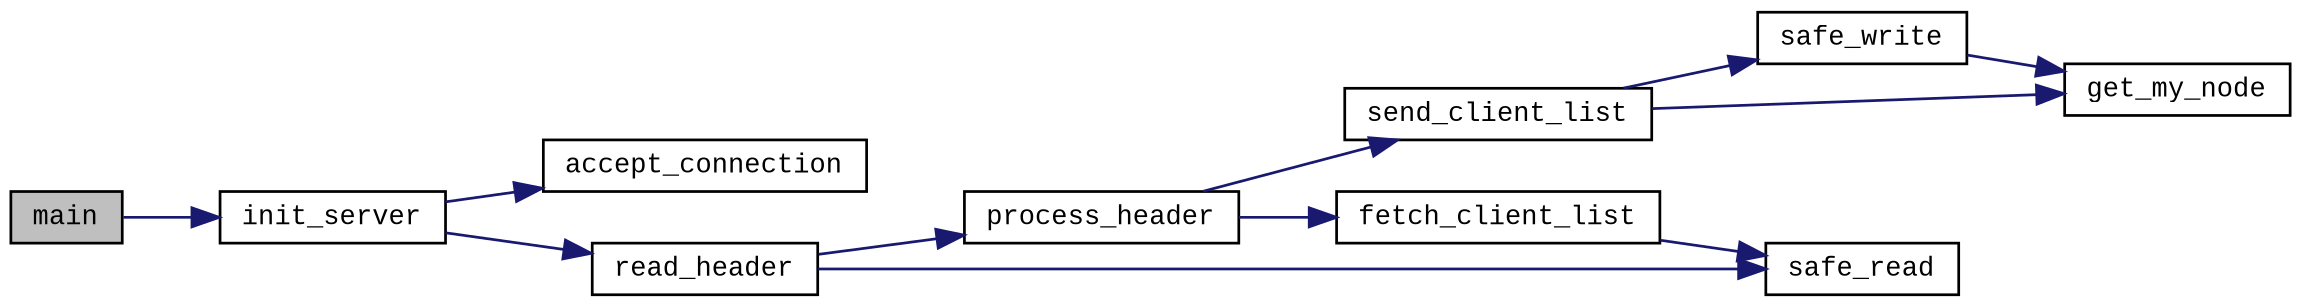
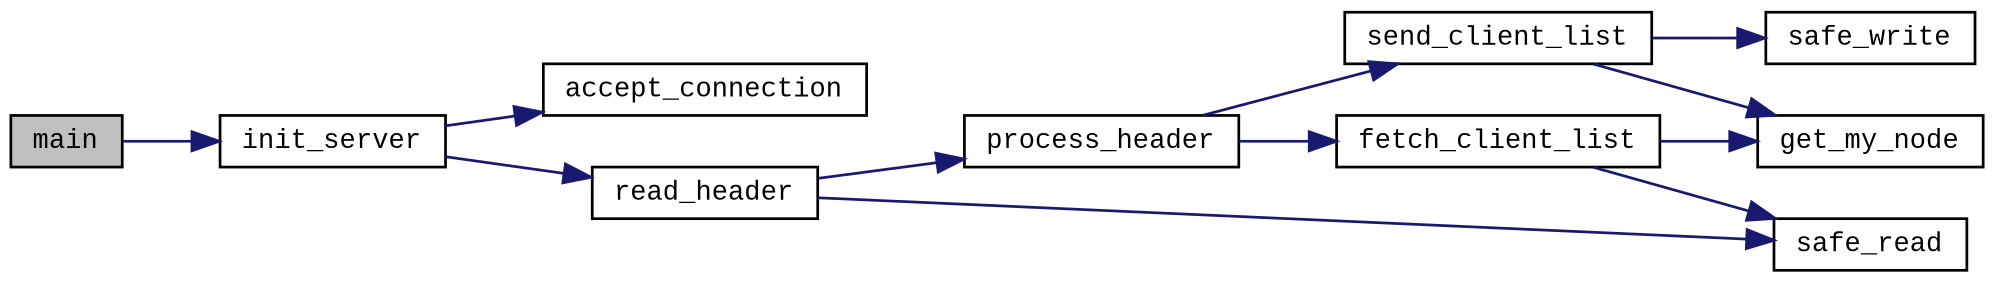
edge "safe_write" -> "get_my_node": now "fetch_client_list" -> "get_my_node"
